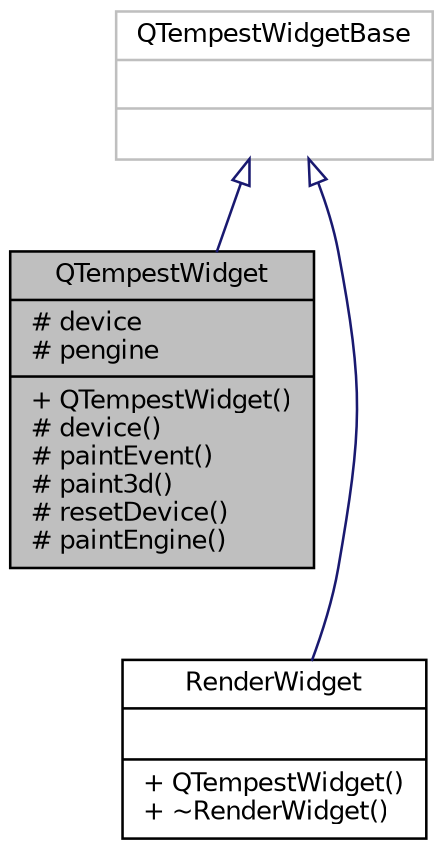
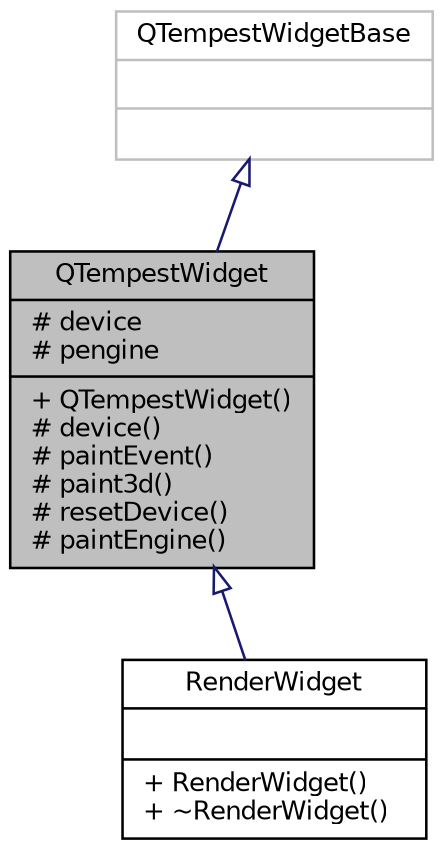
edge "RenderWidget" -> "QTempestWidgetBase": now "RenderWidget" -> "QTempestWidget"
node "RenderWidget": text "+ QTempestWidget()" -> "+ RenderWidget()"
